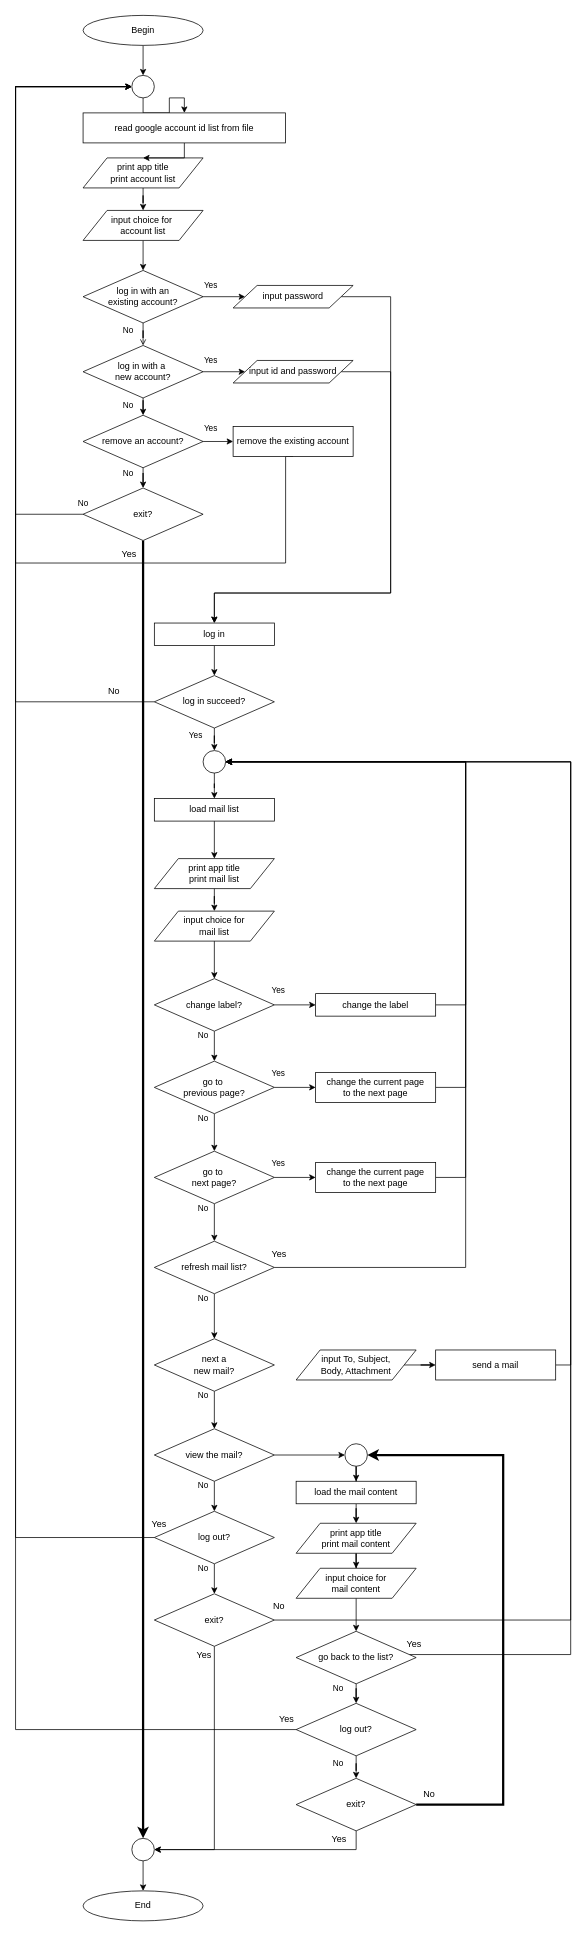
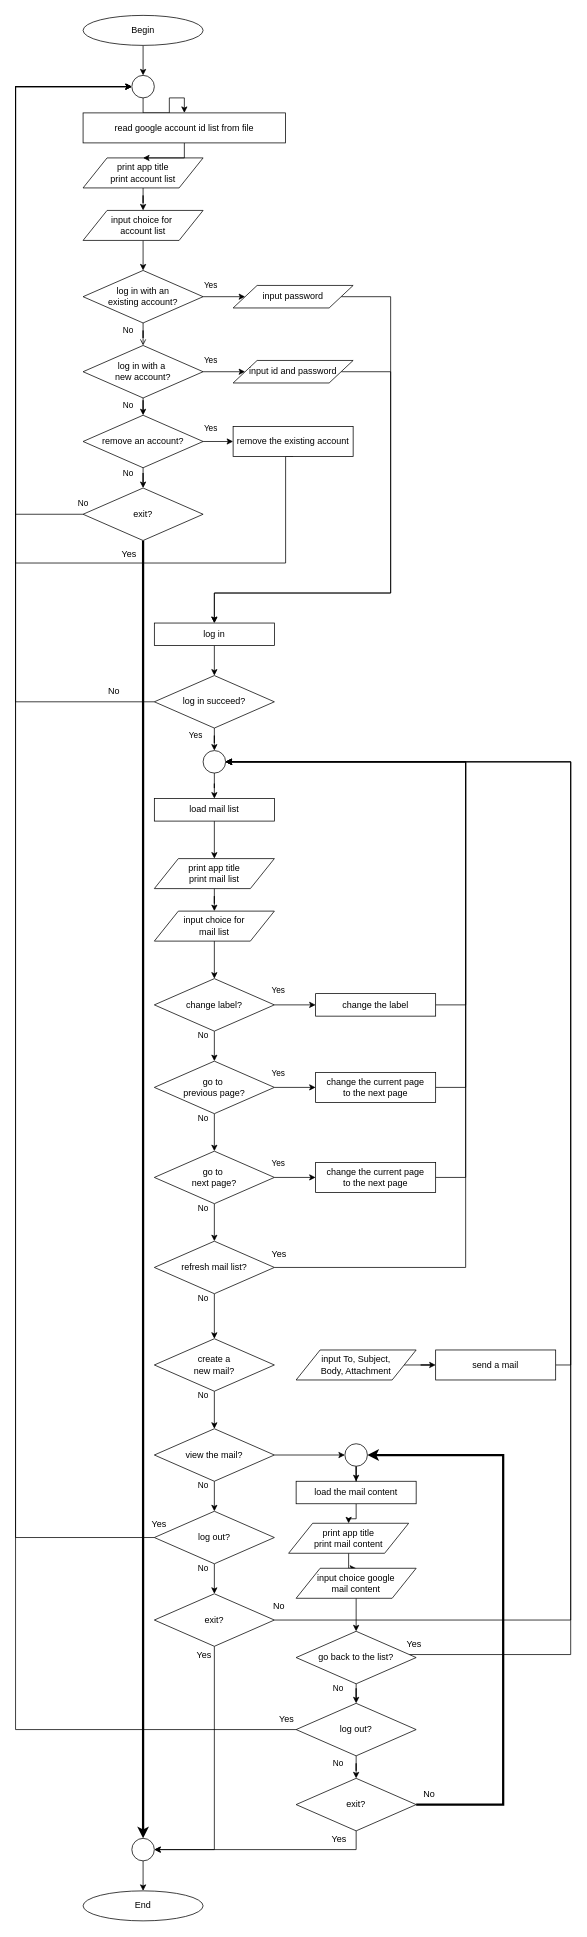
node "next a new mail?": label "next a new mail?" -> "create a new mail?"
node "print app title print mail content": moved (356, 1538) -> (348, 1538)
node "input choice for mail content": label "input choice for mail content" -> "input choice google mail content"
